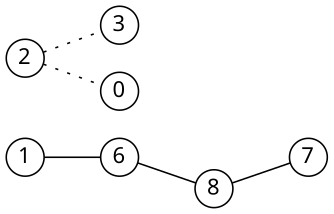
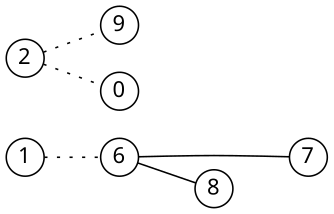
node "3": label "3" -> "9"
edge "1" -- "6": style solid -> dotted
edge "7" -- "8": now "7" -- "6"
